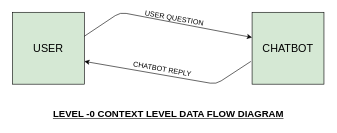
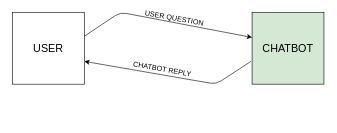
node "USER": fillcolor #d5e8d4 -> #ffffff
node "LEVEL -0 CONTEXT LEVEL DATA FLOW DIAGRAM": removed
